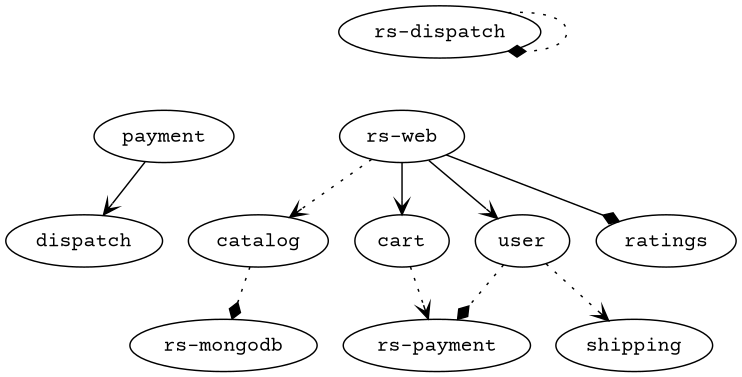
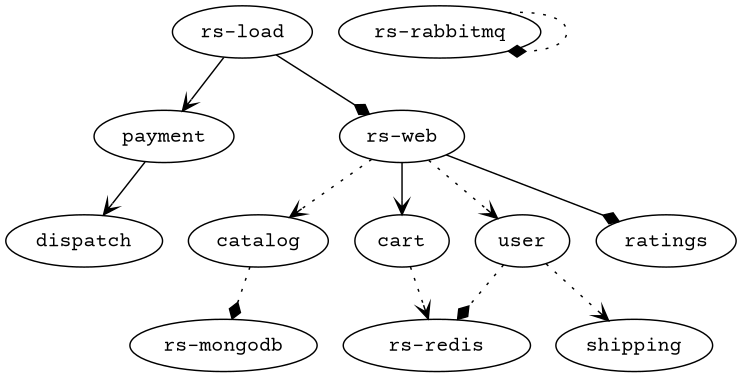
node "rs-load": added
node "rs-dispatch": label "rs-dispatch" -> "rs-rabbitmq"
edge "rs-web" -> "user": style solid -> dotted
node "rs-payment": label "rs-payment" -> "rs-redis"
